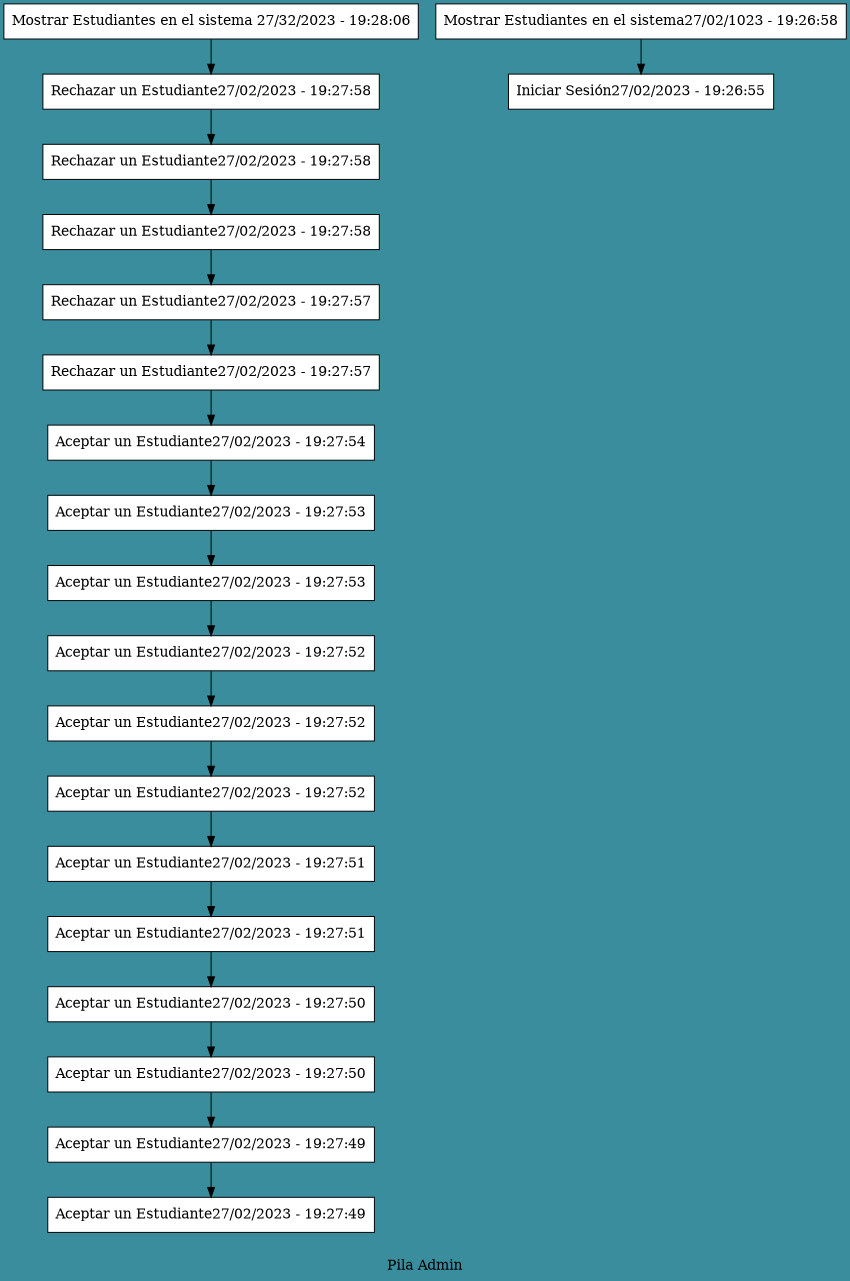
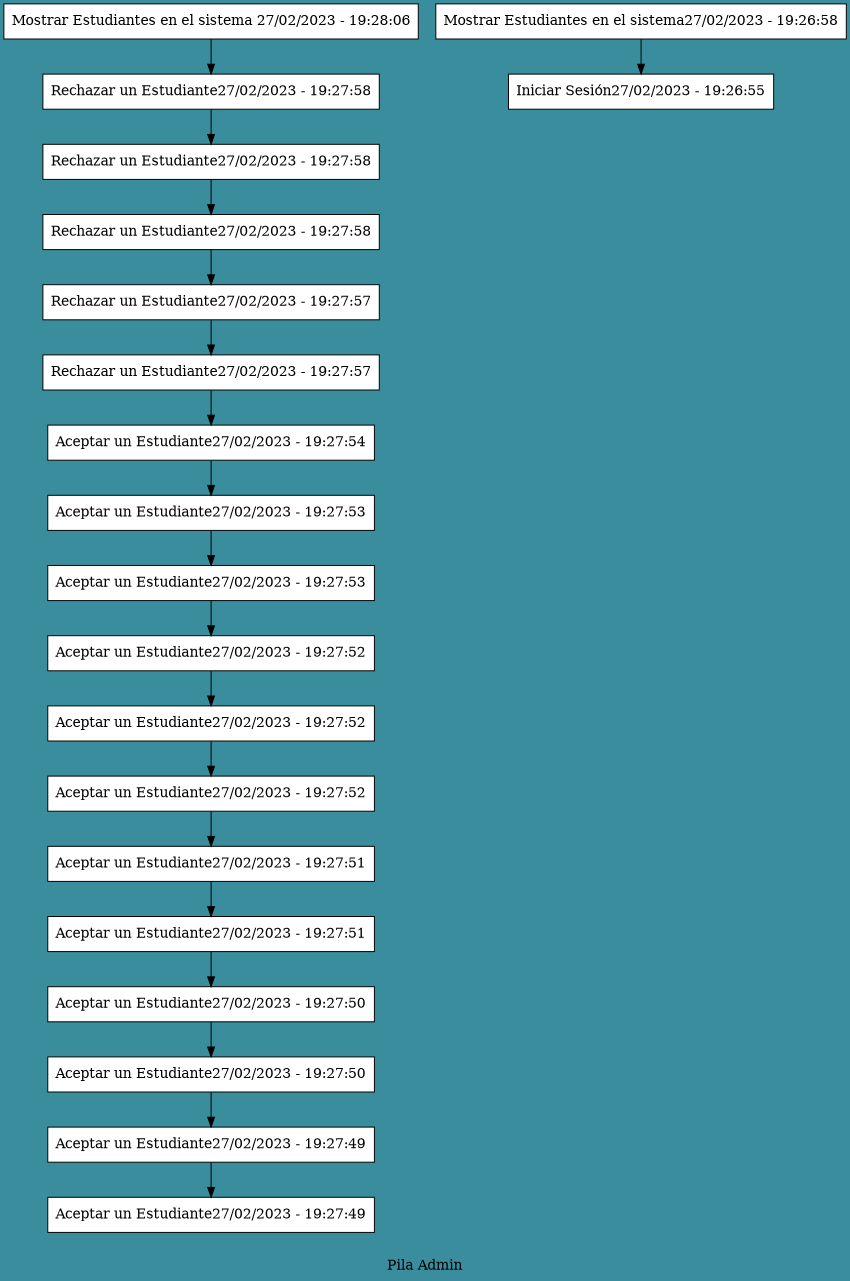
node "Mostrar Estudiantes en el sistema 27/32/2023 - 19:28:06": label "Mostrar Estudiantes en el sistema 27/32/2023 - 19:28:06" -> "Mostrar Estudiantes en el sistema 27/02/2023 - 19:28:06"
node "Mostrar Estudiantes en el sistema27/02/1023 - 19:26:58": label "Mostrar Estudiantes en el sistema27/02/1023 - 19:26:58" -> "Mostrar Estudiantes en el sistema27/02/2023 - 19:26:58"
